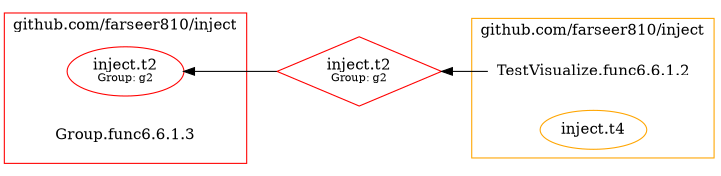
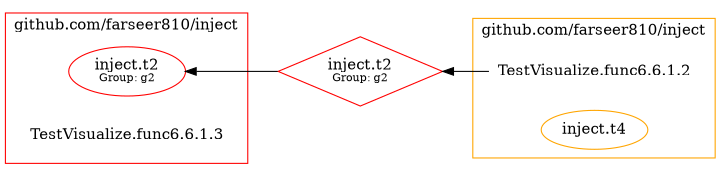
node "Group.func6.6.1.3": label "Group.func6.6.1.3" -> "TestVisualize.func6.6.1.3"
